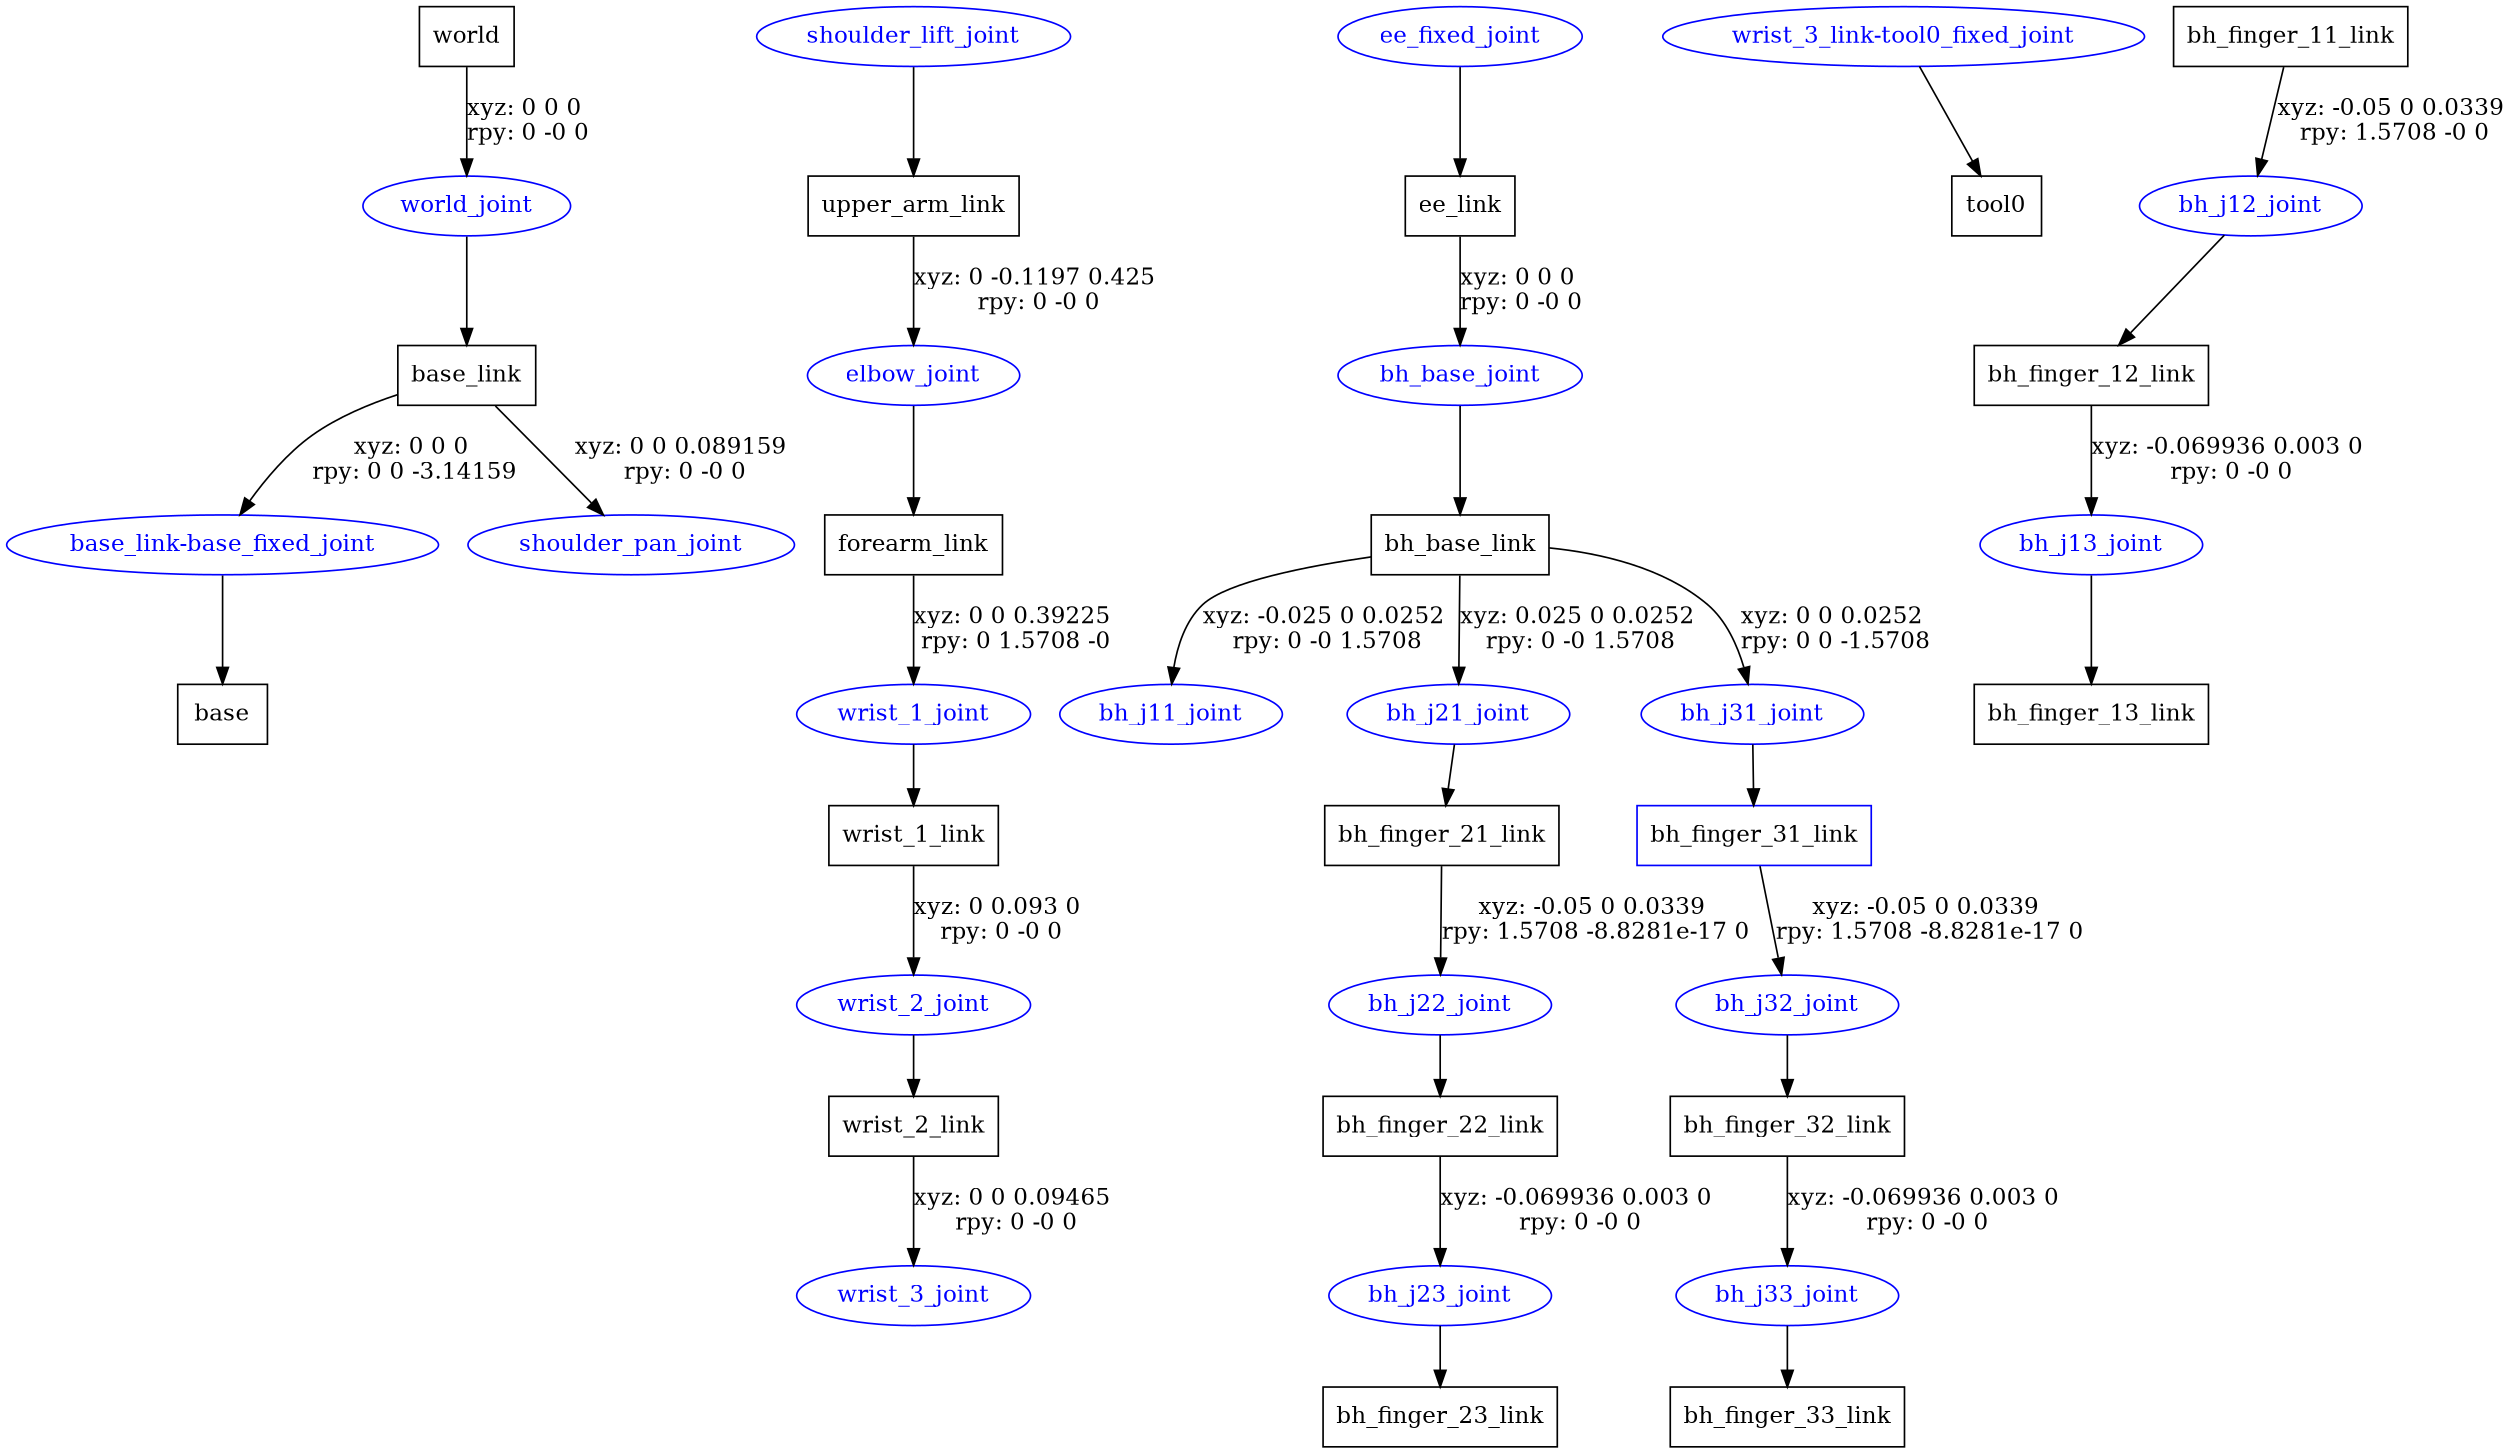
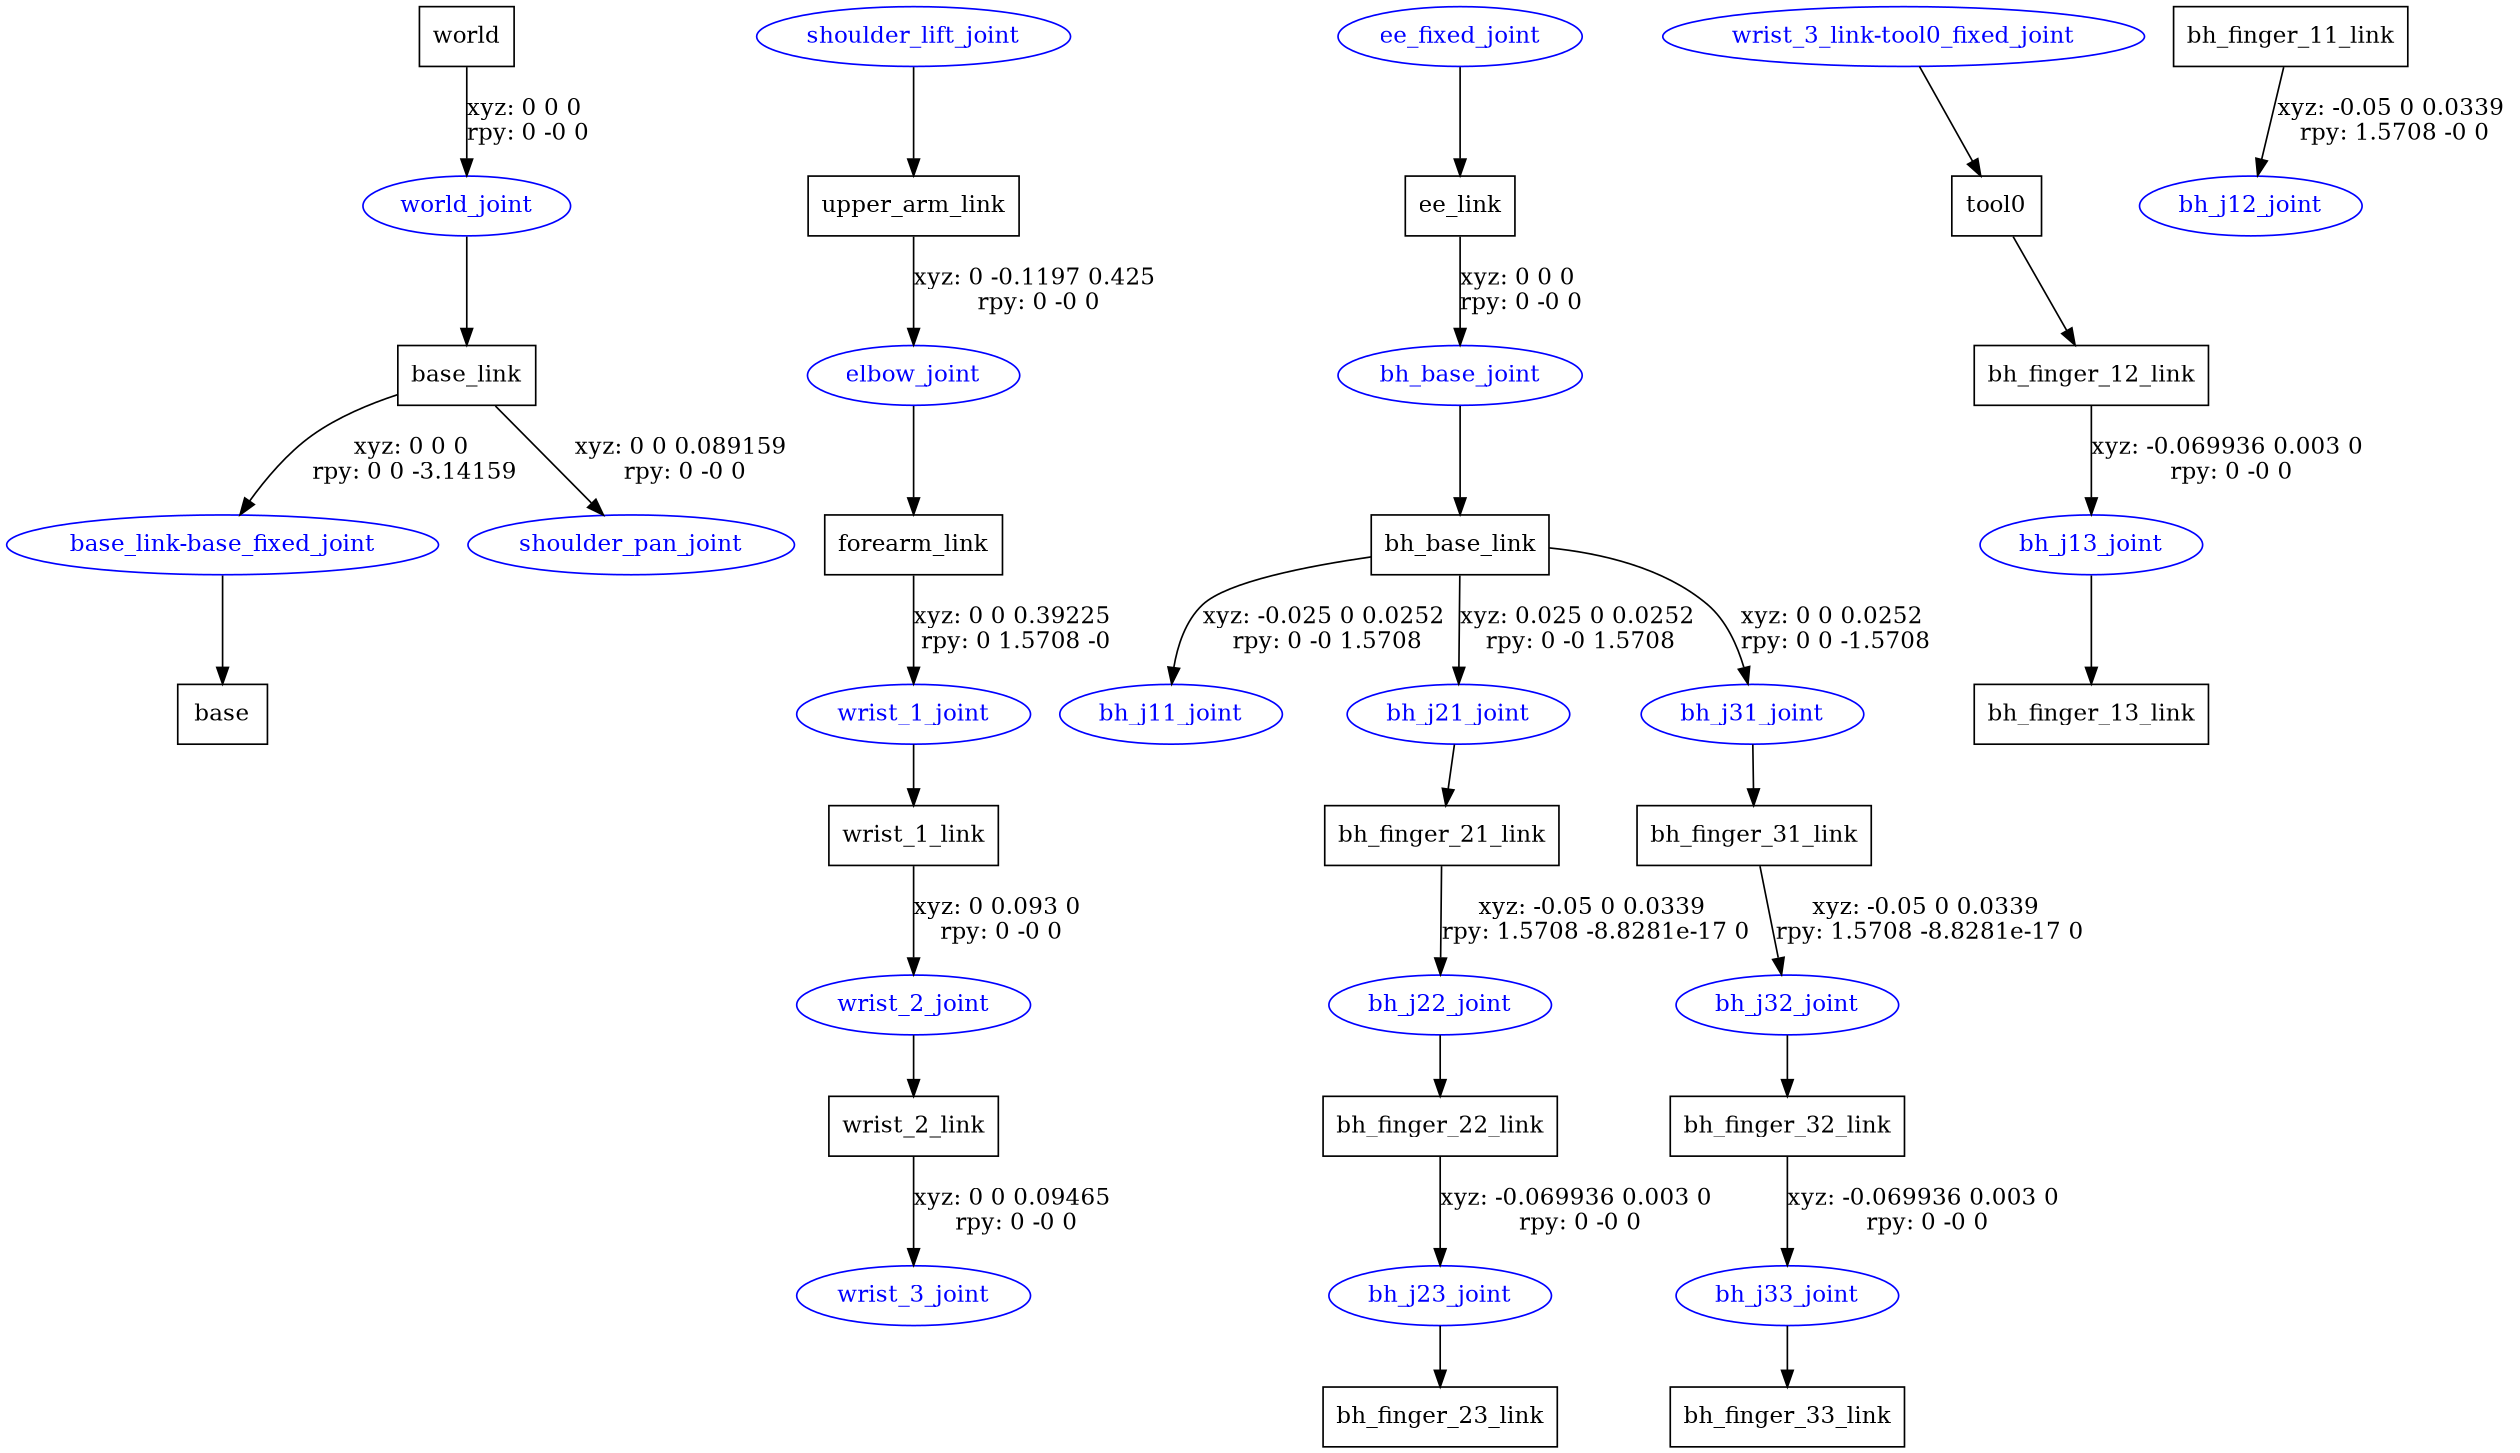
edge "bh_j12_joint" -> "bh_finger_12_link": now "tool0" -> "bh_finger_12_link"
node "bh_finger_31_link": color blue -> black
